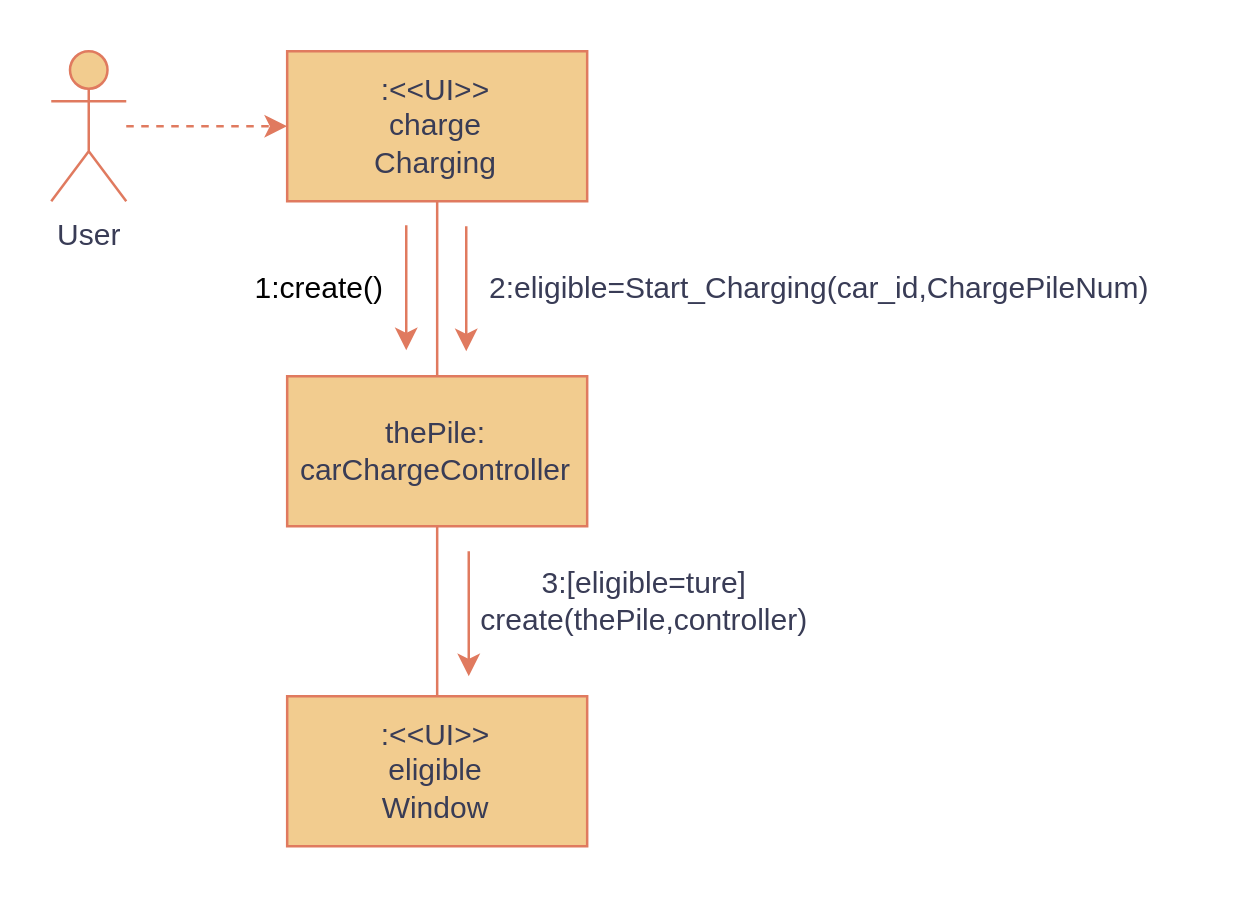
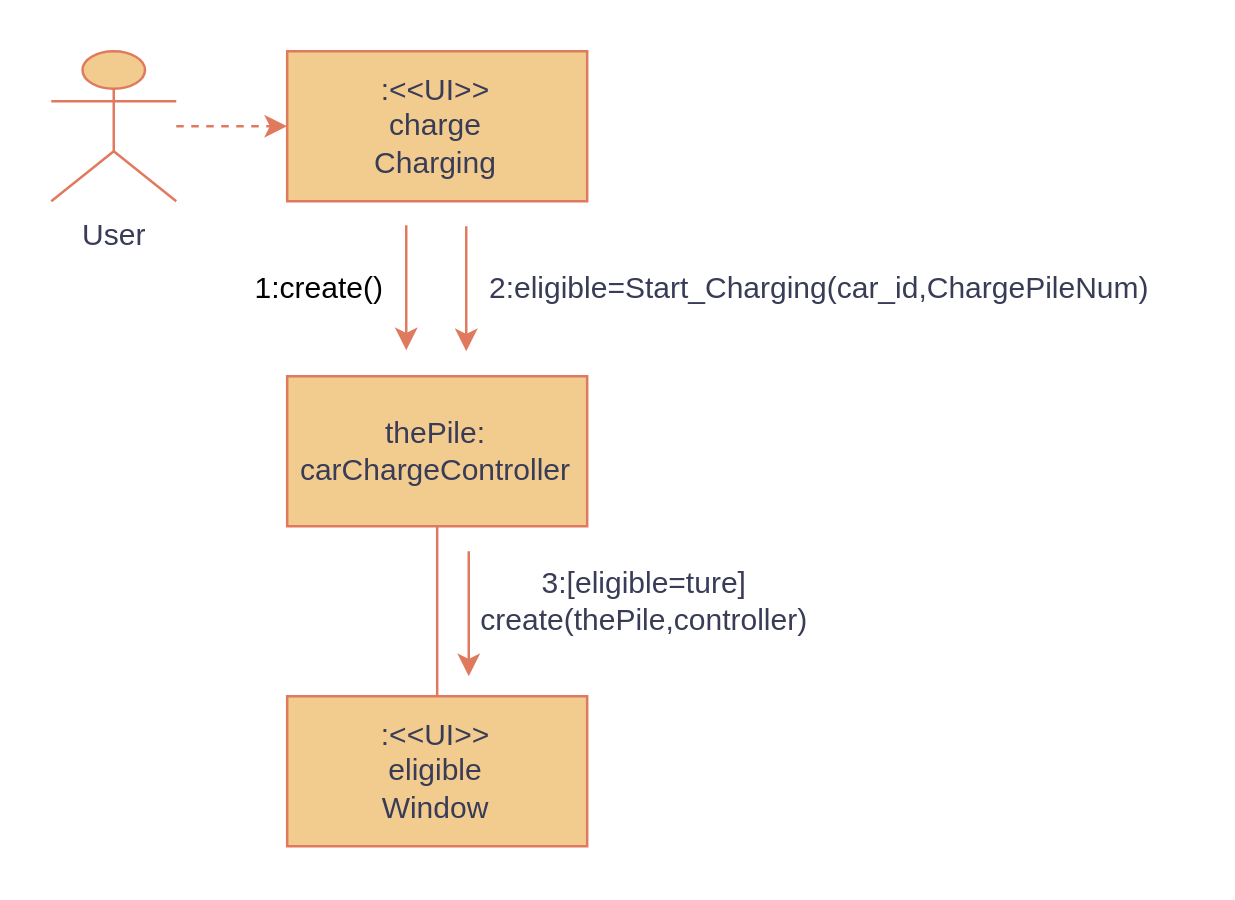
node "User": size 75x150 -> 125x150
edge ":<<UI>> charge Charging" -- "thePile: carChargeController": removed
